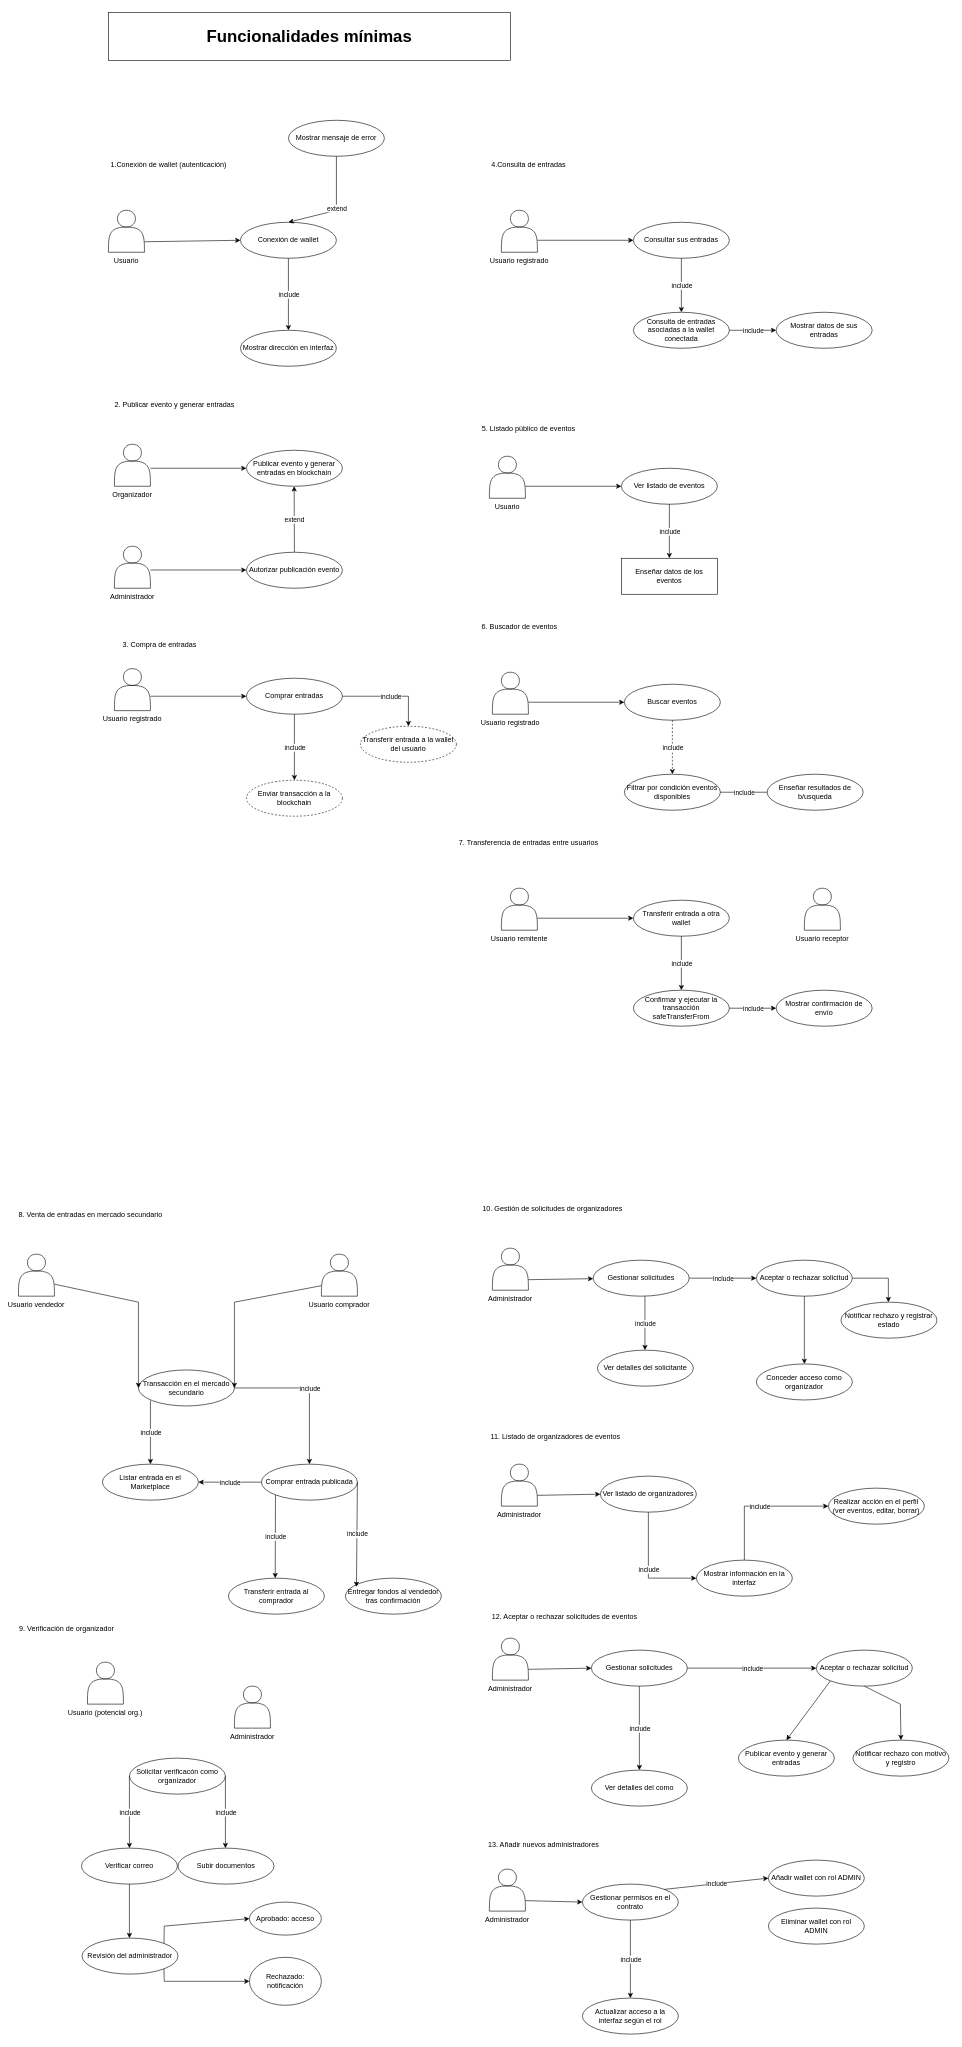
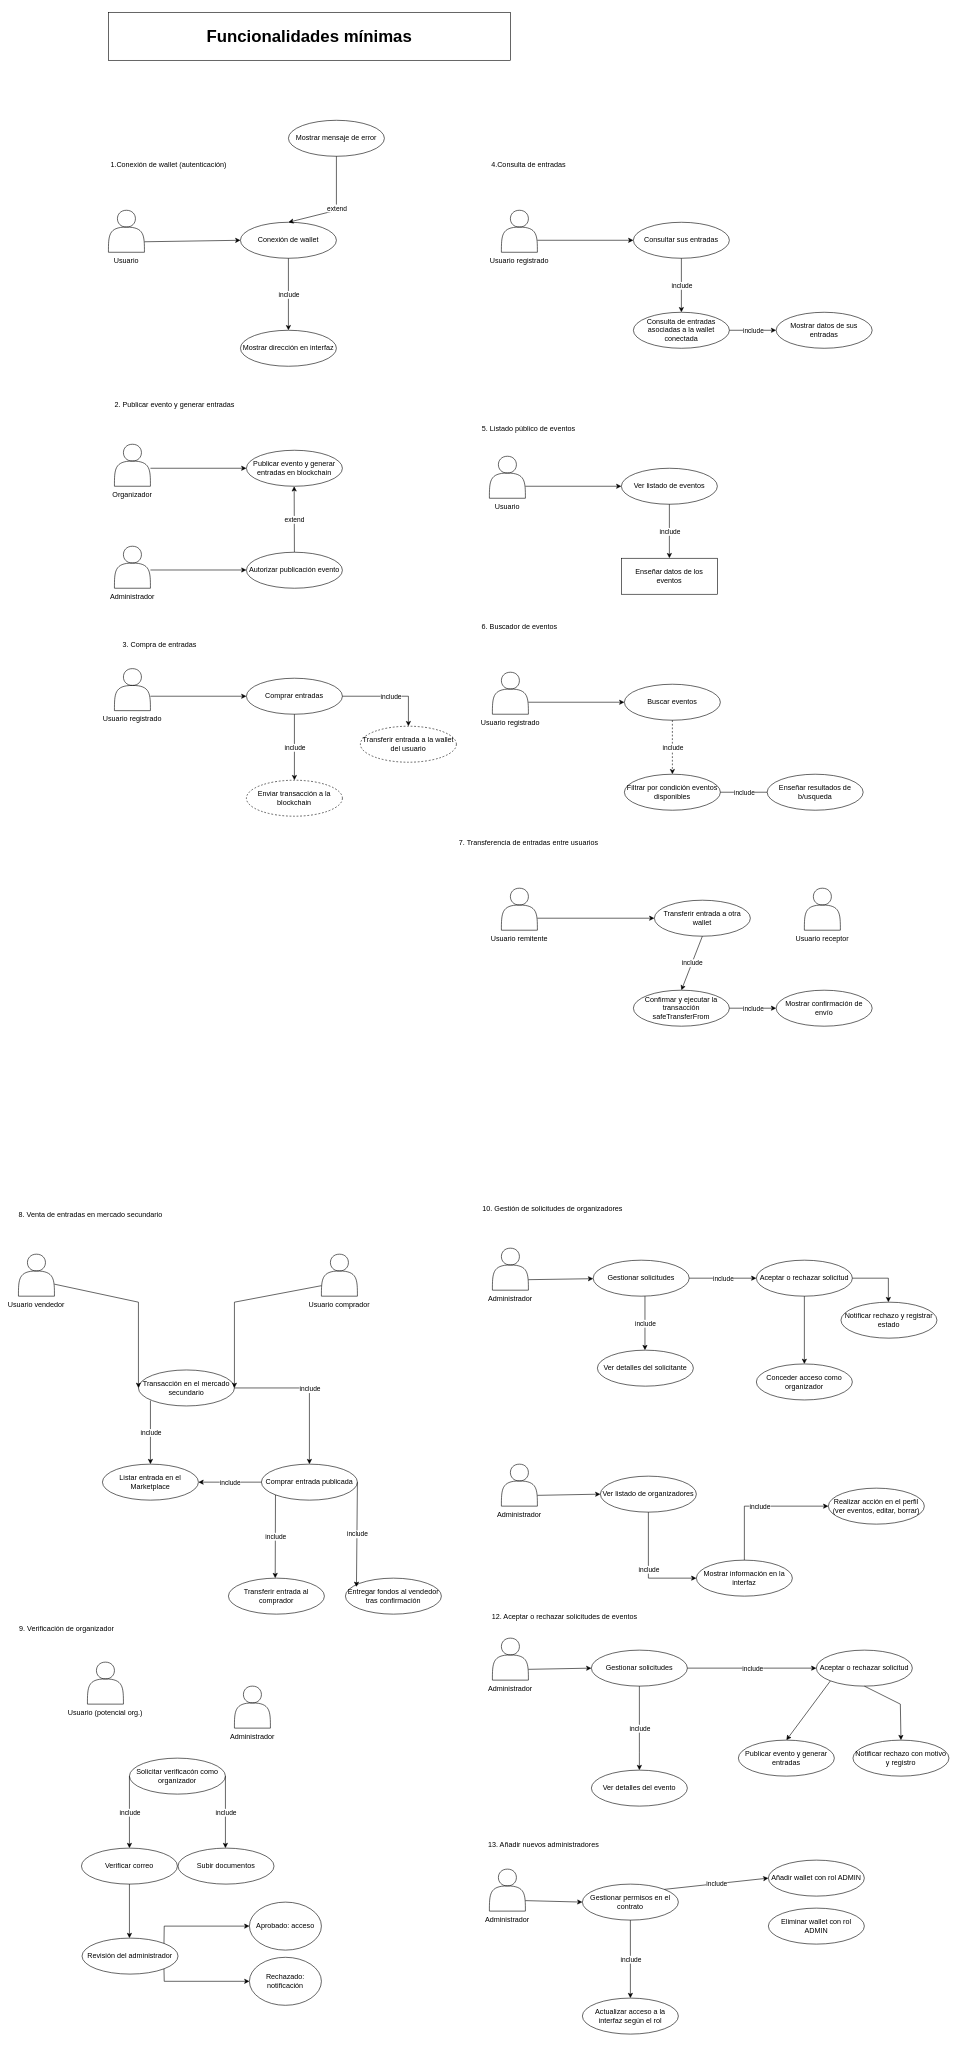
node "Transferir entrada a otra wallet": moved (681, 918) -> (702, 918)
node "11. Listado de organizadores de eventos": removed
node "Ver detalles del como": label "Ver detalles del como" -> "Ver detalles del evento"
node "Aprobado: acceso": size 72x33 -> 72x48
